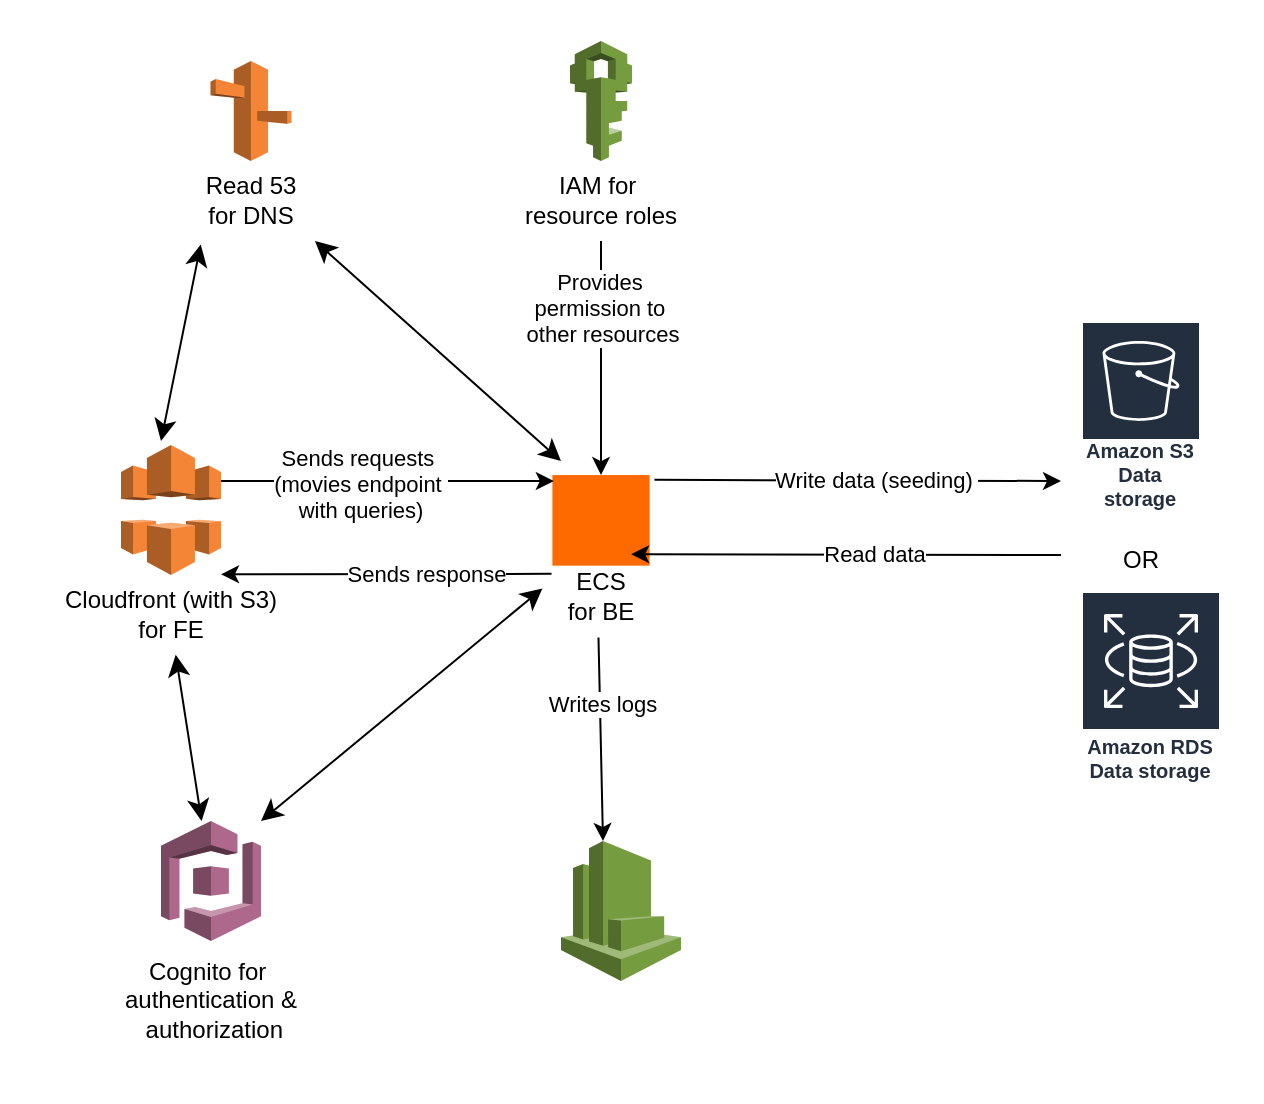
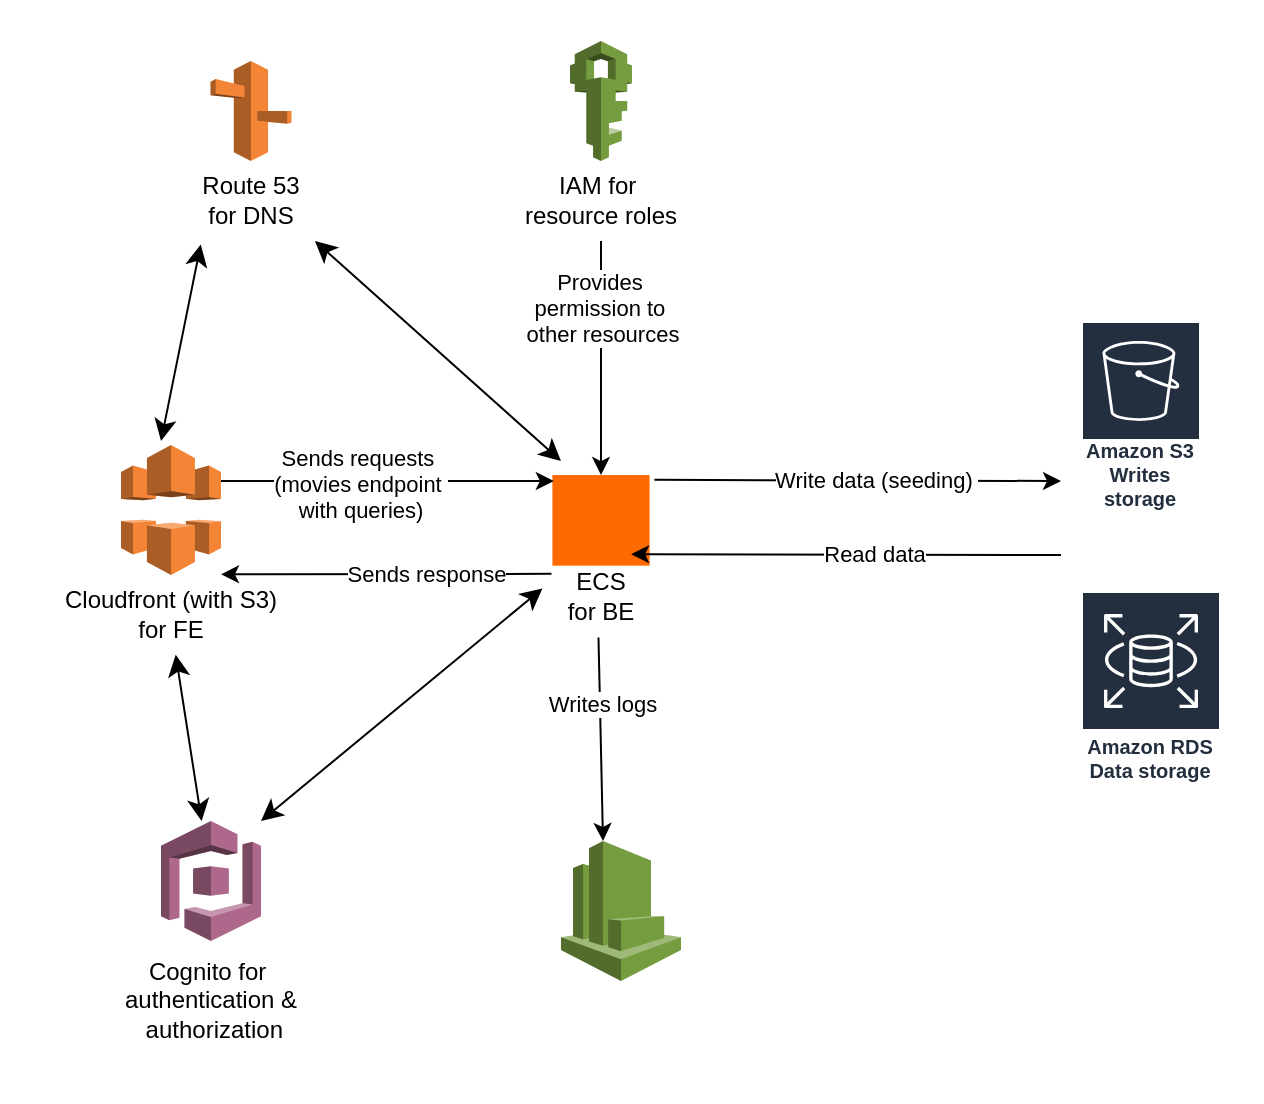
node "Read 53 for DNS": label "Read 53 for DNS" -> "Route 53 for DNS"
node "Amazon S3 Data storage": label "Amazon S3 Data storage" -> "Amazon S3 Writes storage"
node "OR": removed
